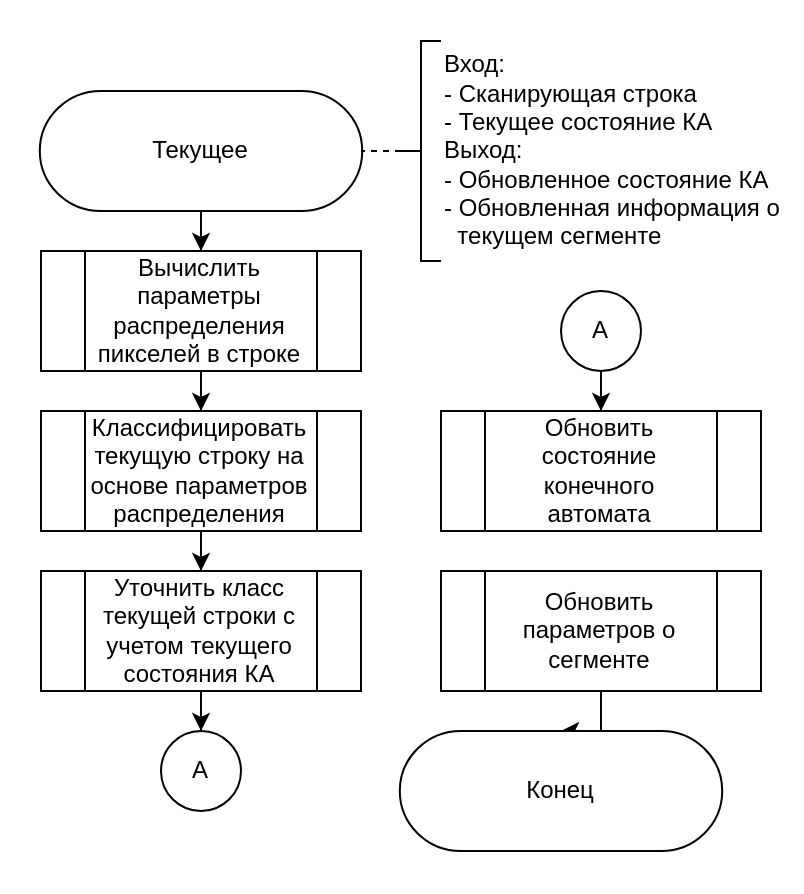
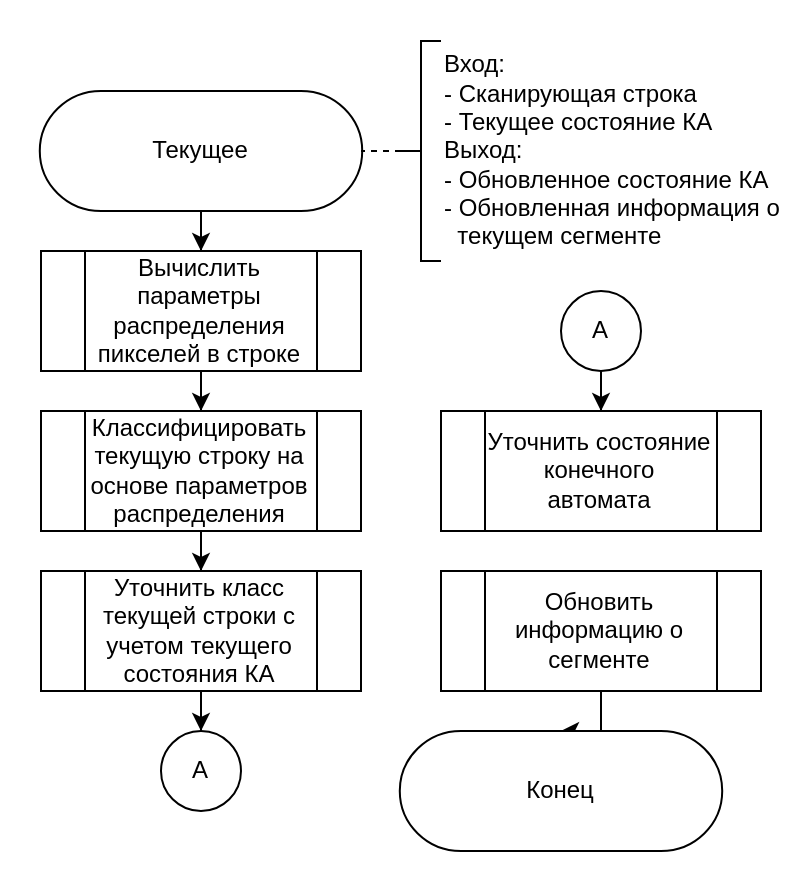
node "Обновить состояние конечного автомата": label "Обновить состояние конечного автомата" -> "Уточнить состояние конечного автомата"
node "Обновить параметров о сегменте": label "Обновить параметров о сегменте" -> "Обновить информацию о сегменте"
